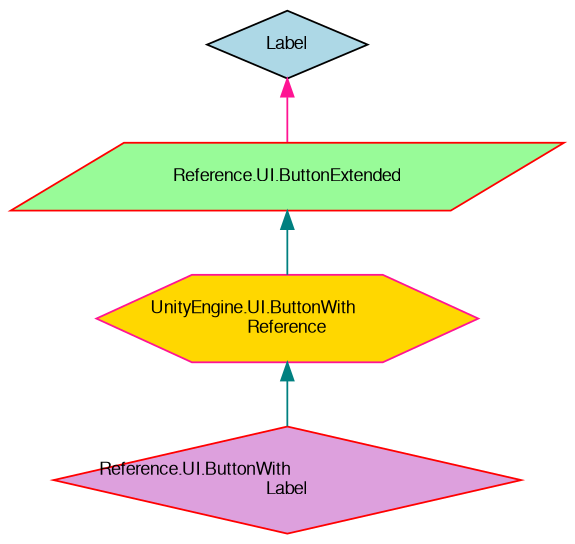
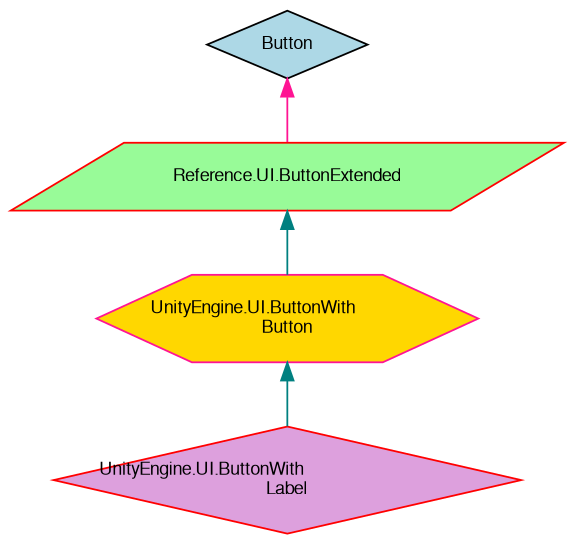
node "Label": label "Label" -> "Button"
node "UnityEngine.UI.ButtonWith Reference": label "UnityEngine.UI.ButtonWith Reference" -> "UnityEngine.UI.ButtonWith Button"
node "Reference.UI.ButtonWith Label": label "Reference.UI.ButtonWith Label" -> "UnityEngine.UI.ButtonWith Label"
